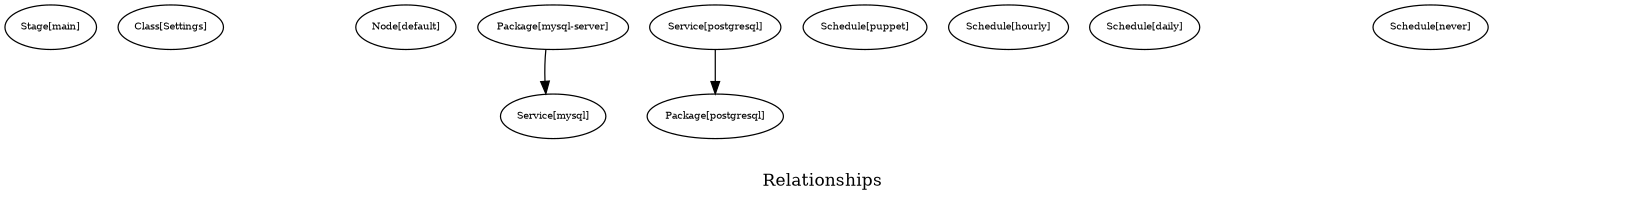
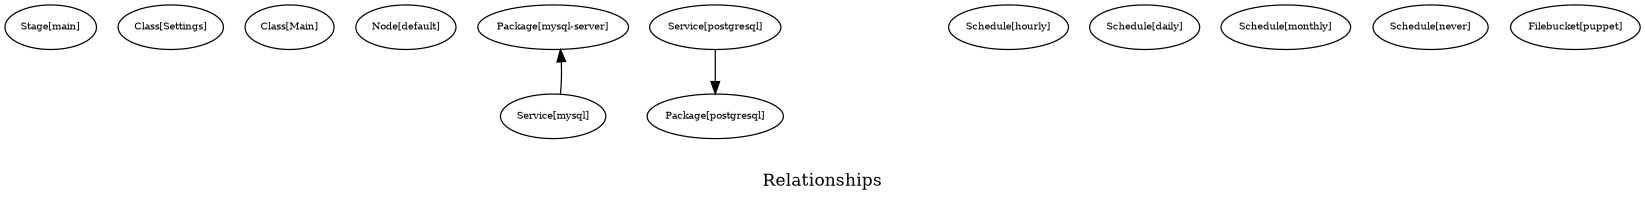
node "Class[Main]": added
node "Schedule[puppet]": removed
node "Schedule[monthly]": added
node "Filebucket[puppet]": added
edge "Package[mysql-server]" -> "Service[mysql]": reversed
